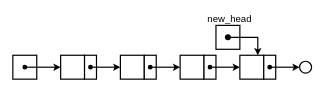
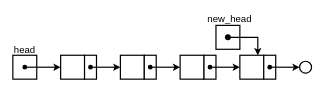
node "head": added
